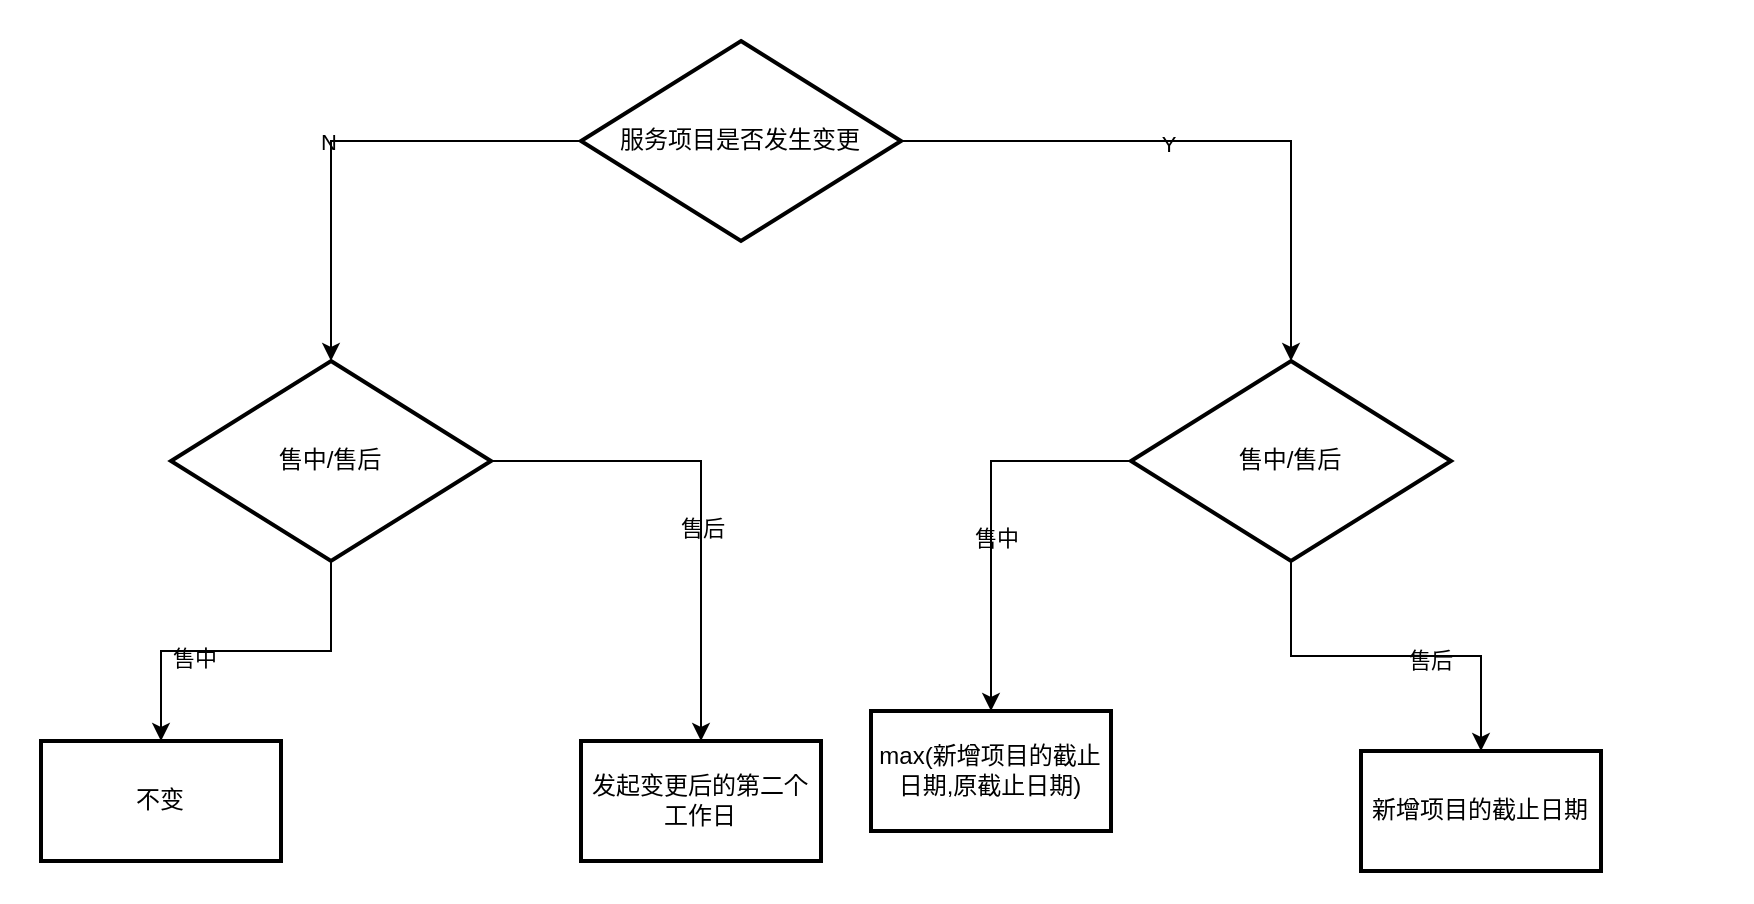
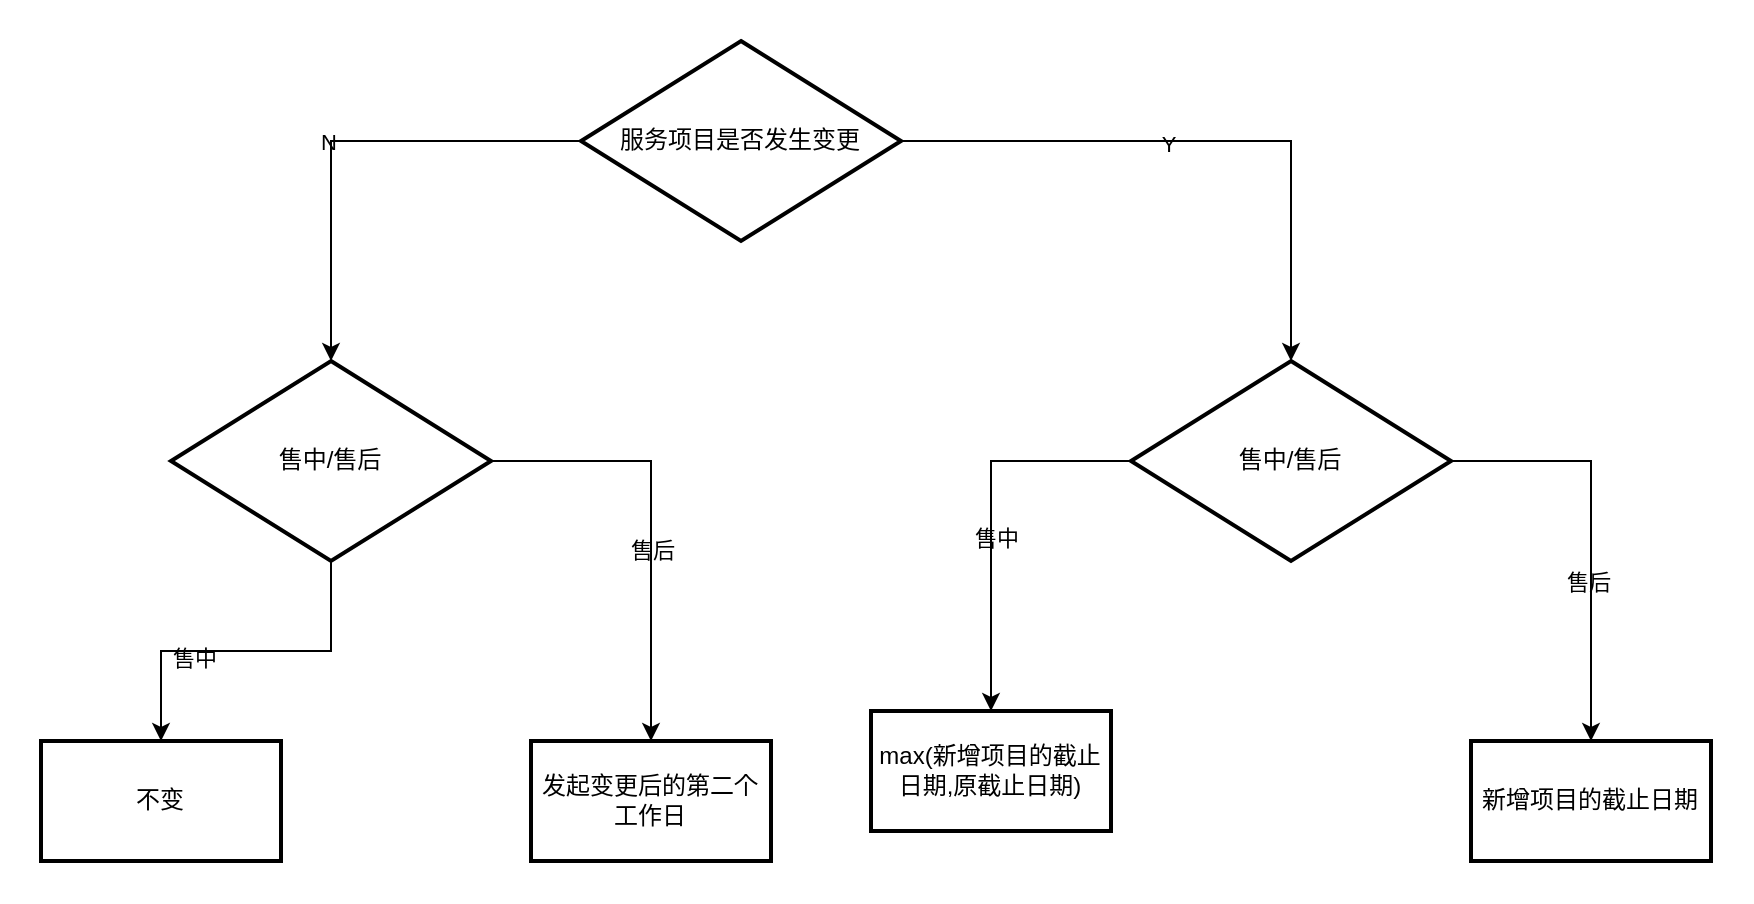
node "发起变更后的第二个工作日": moved (701, 801) -> (651, 801)
node "新增项目的截止日期": moved (1481, 811) -> (1591, 801)
